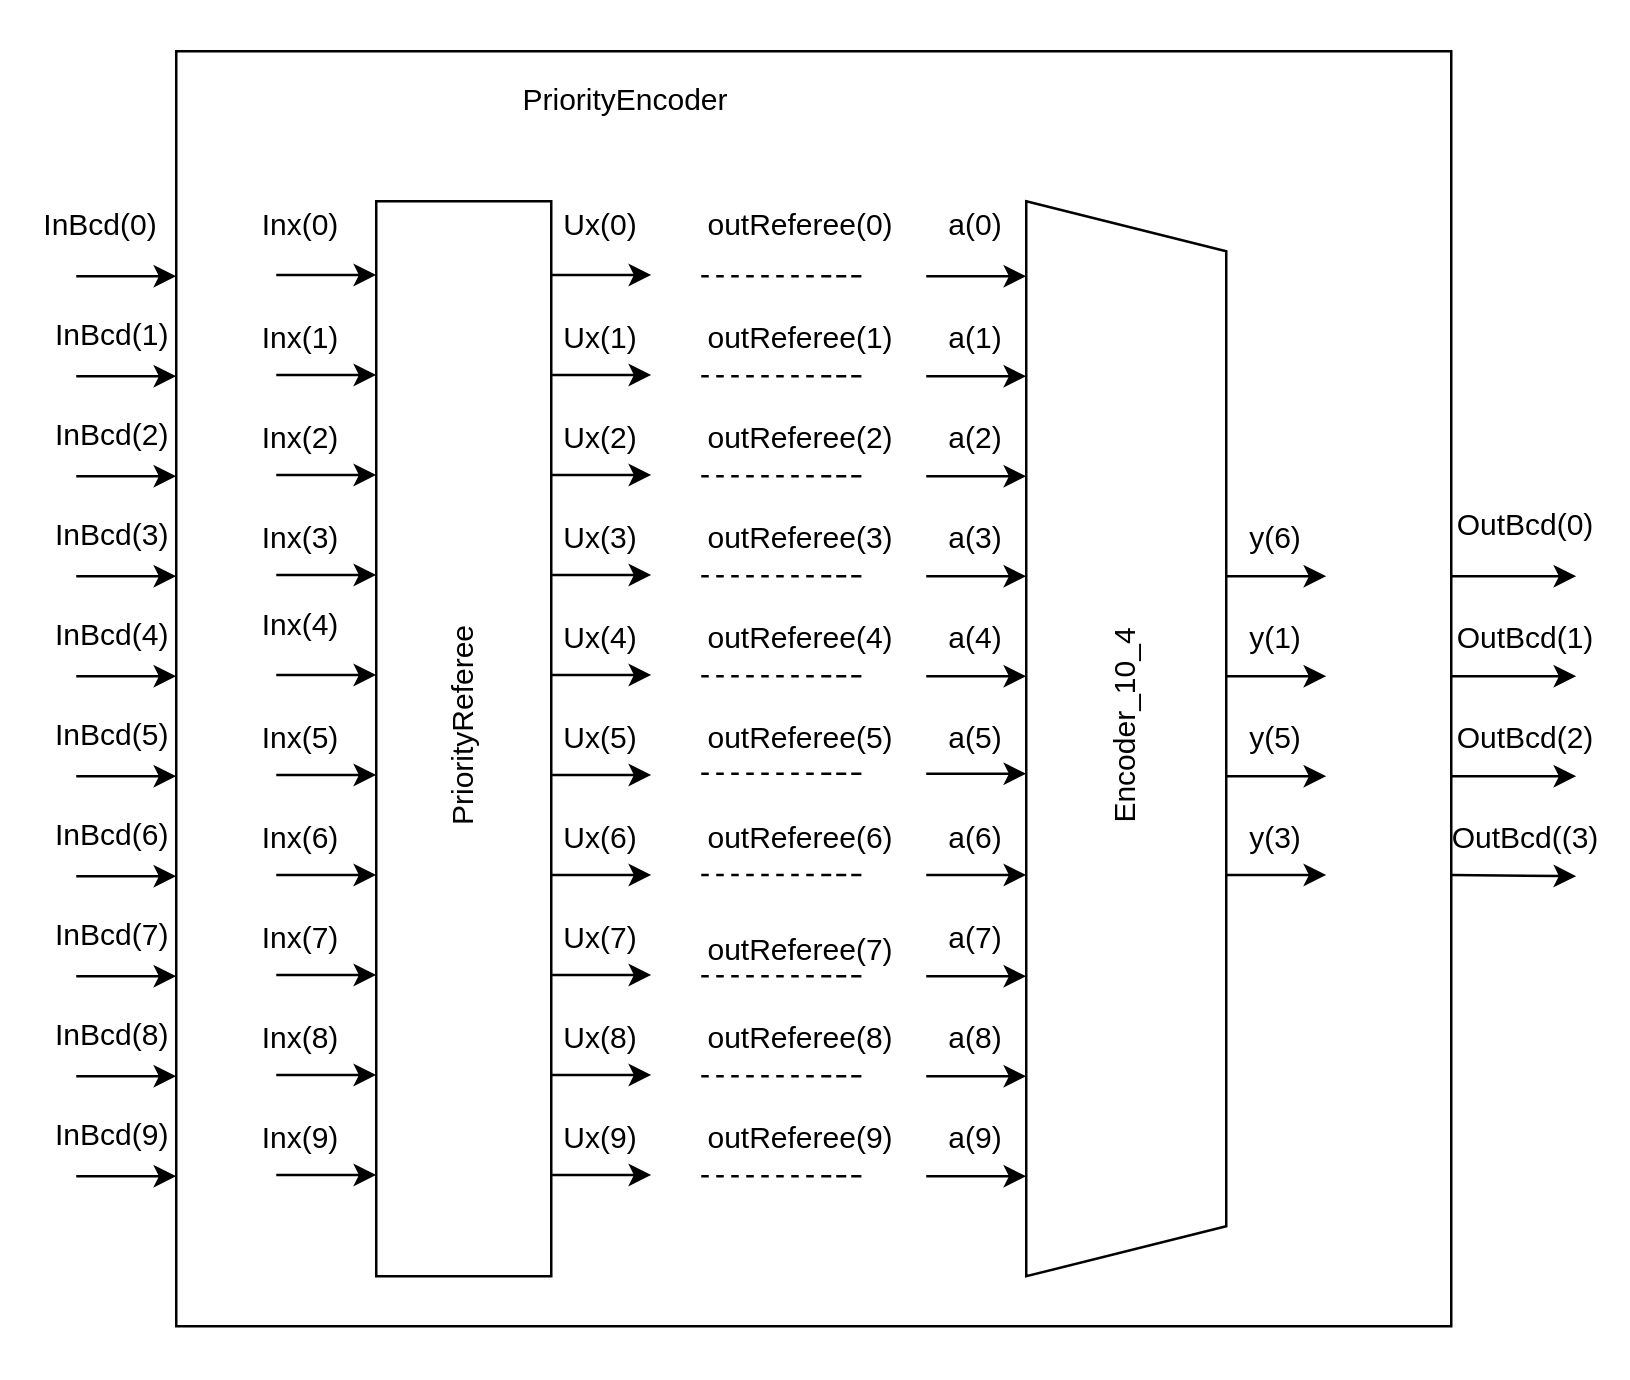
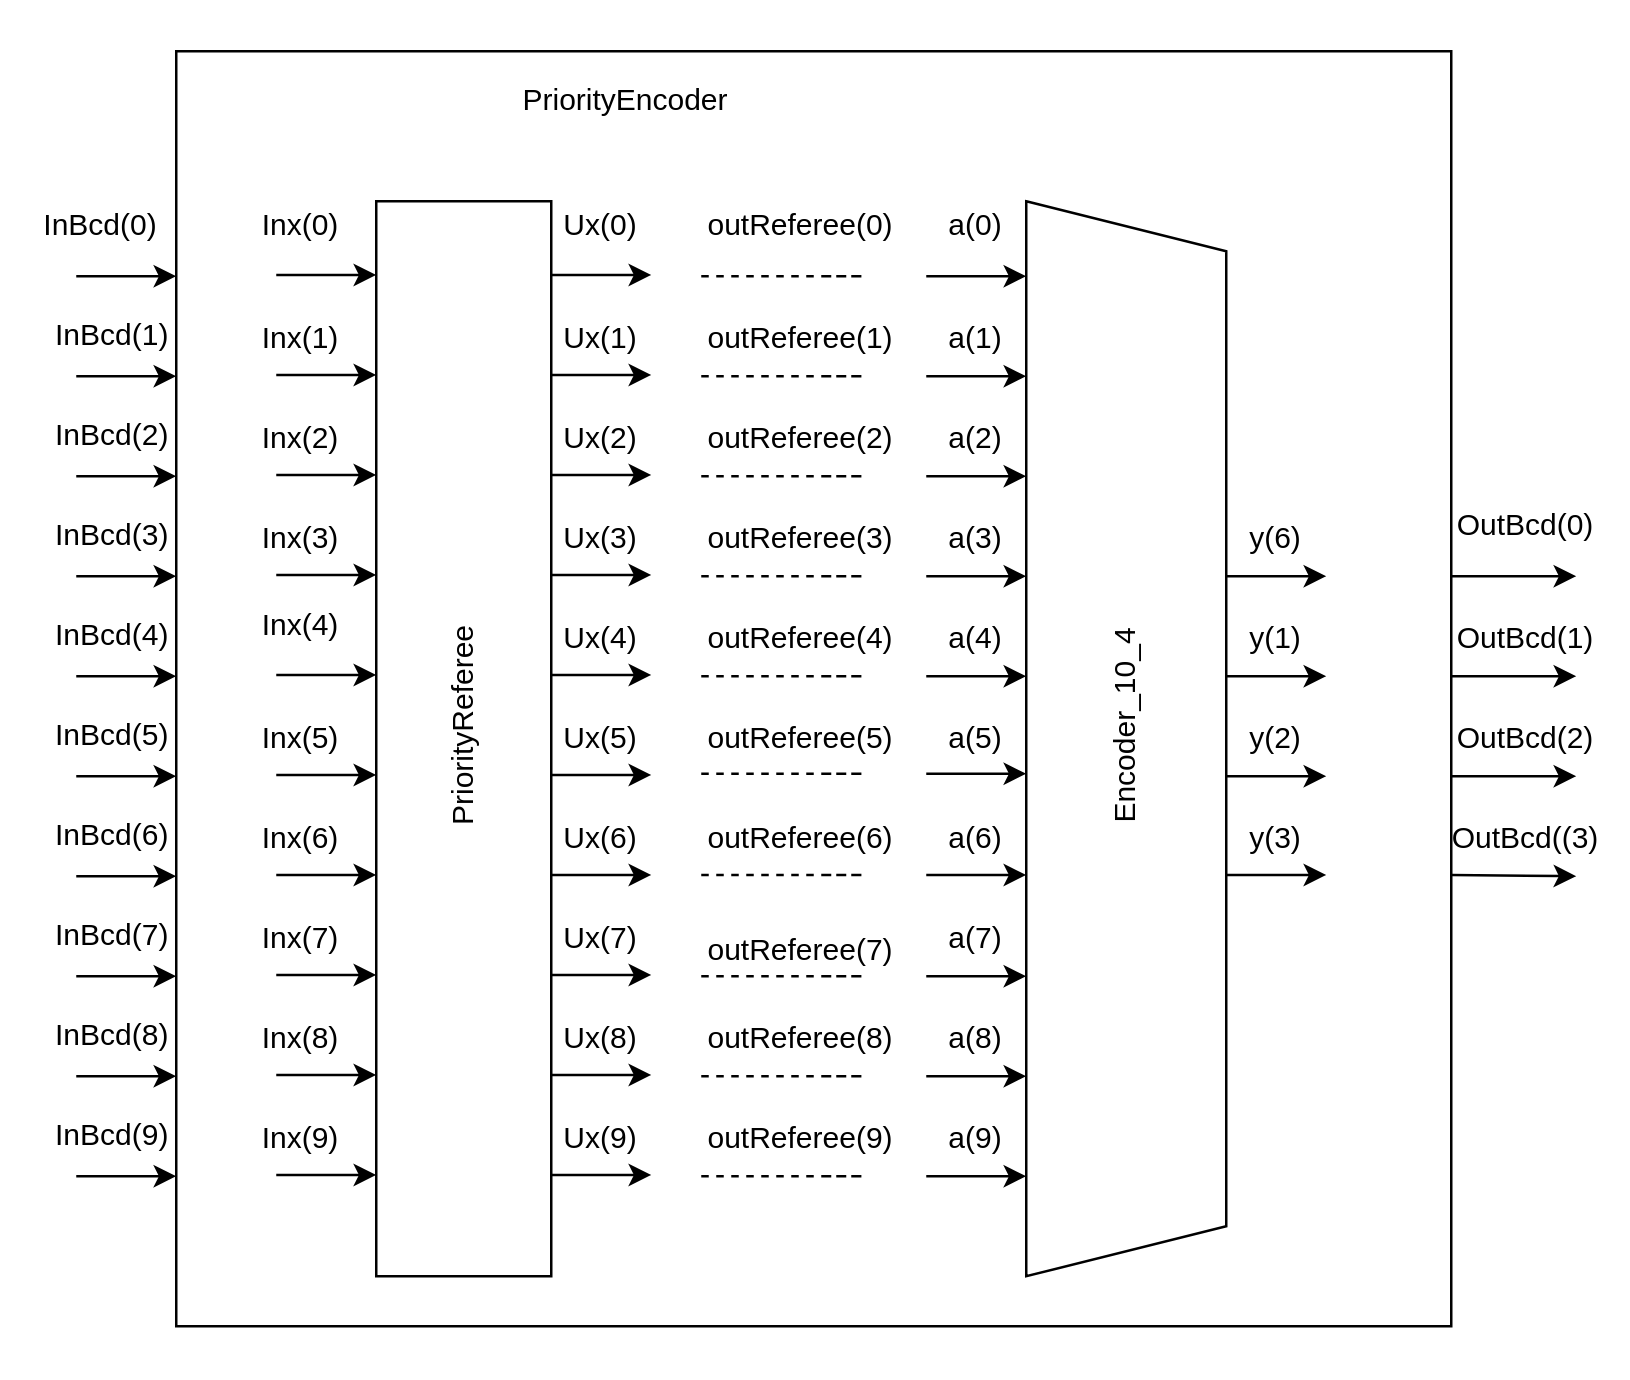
node "y(5)": label "y(5)" -> "y(2)"
